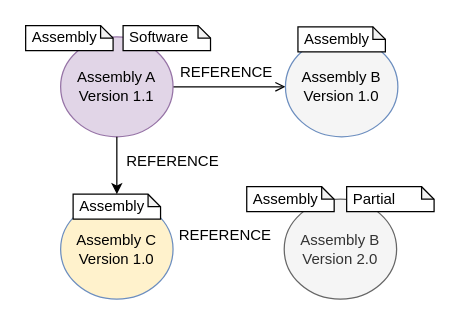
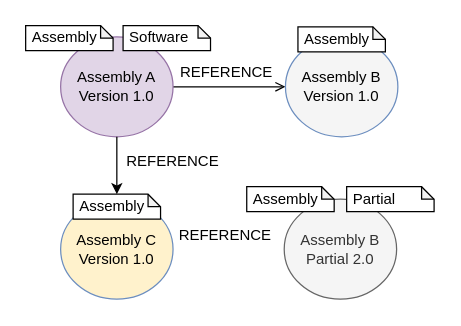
node "Assembly A Version 1.1": label "Assembly A Version 1.1" -> "Assembly A Version 1.0"
node "Assembly B Version 2.0": label "Assembly B Version 2.0" -> "Assembly B Partial 2.0"
